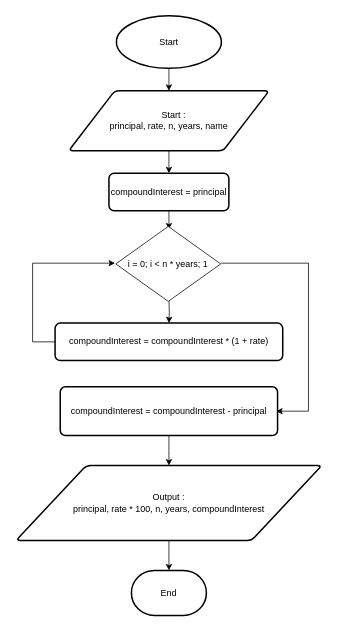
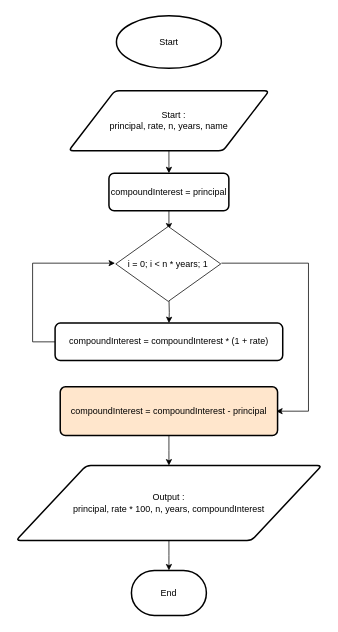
edge "Start" -> "Start : principal, rate, n, years, name": removed
node "compoundInterest = compoundInterest - principal": fillcolor #ffffff -> #ffe6cc
